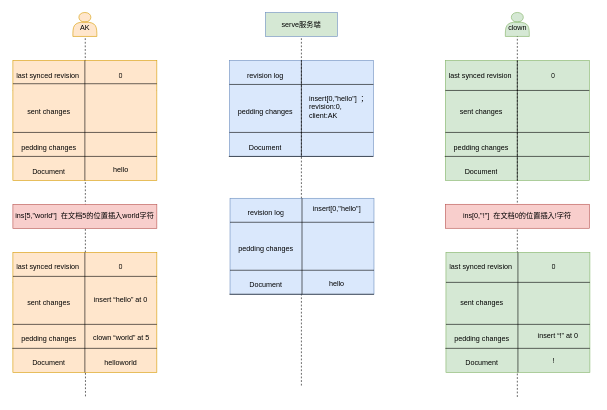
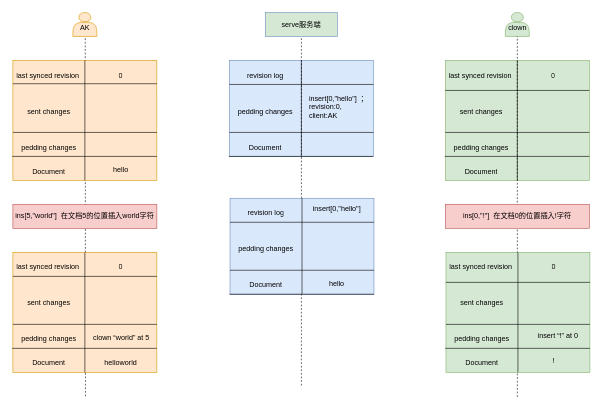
node "insert “hello” at 0": removed
